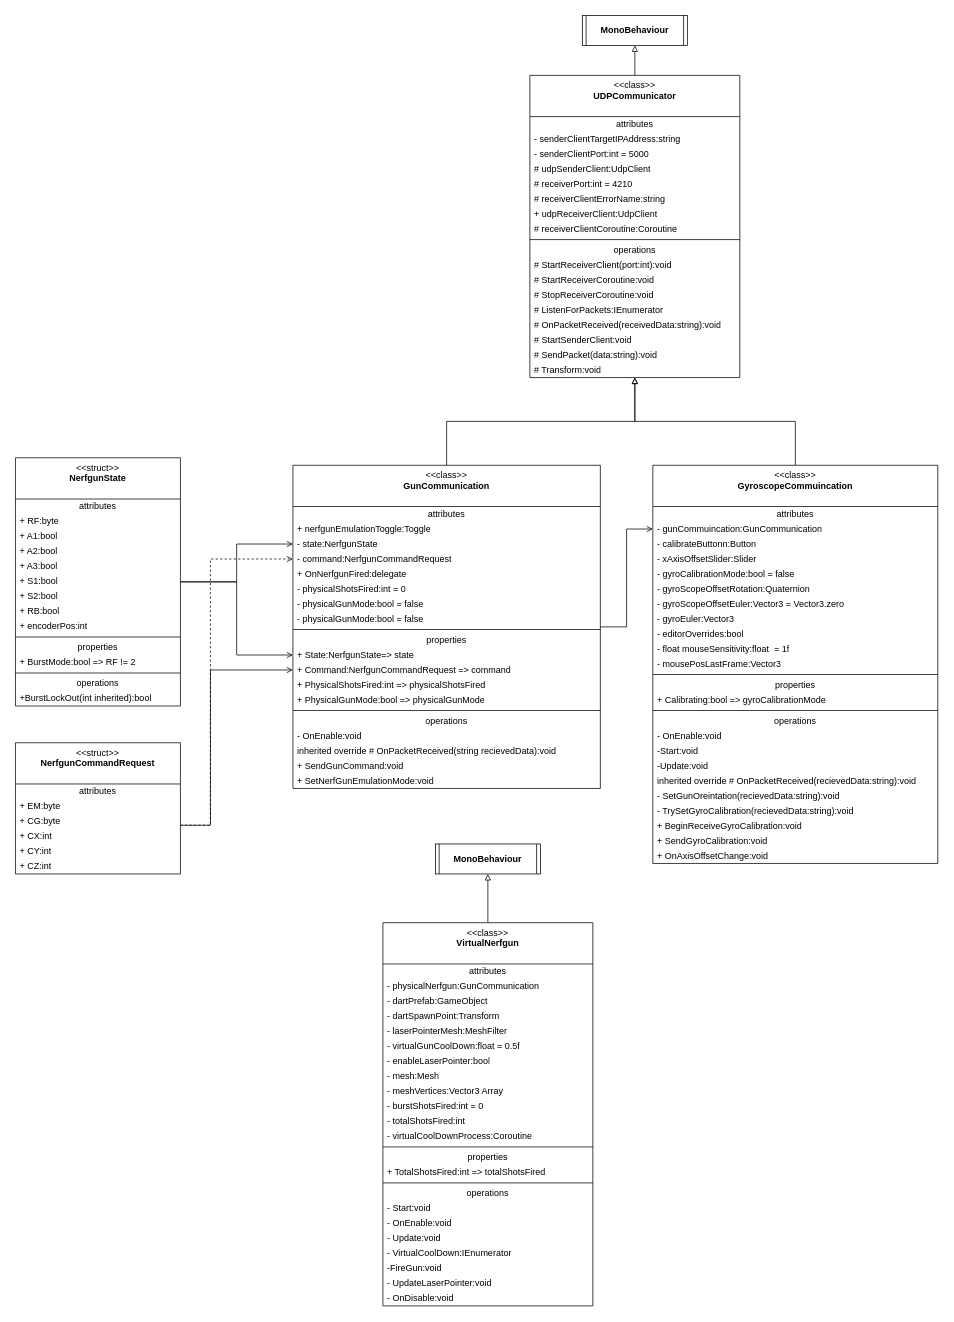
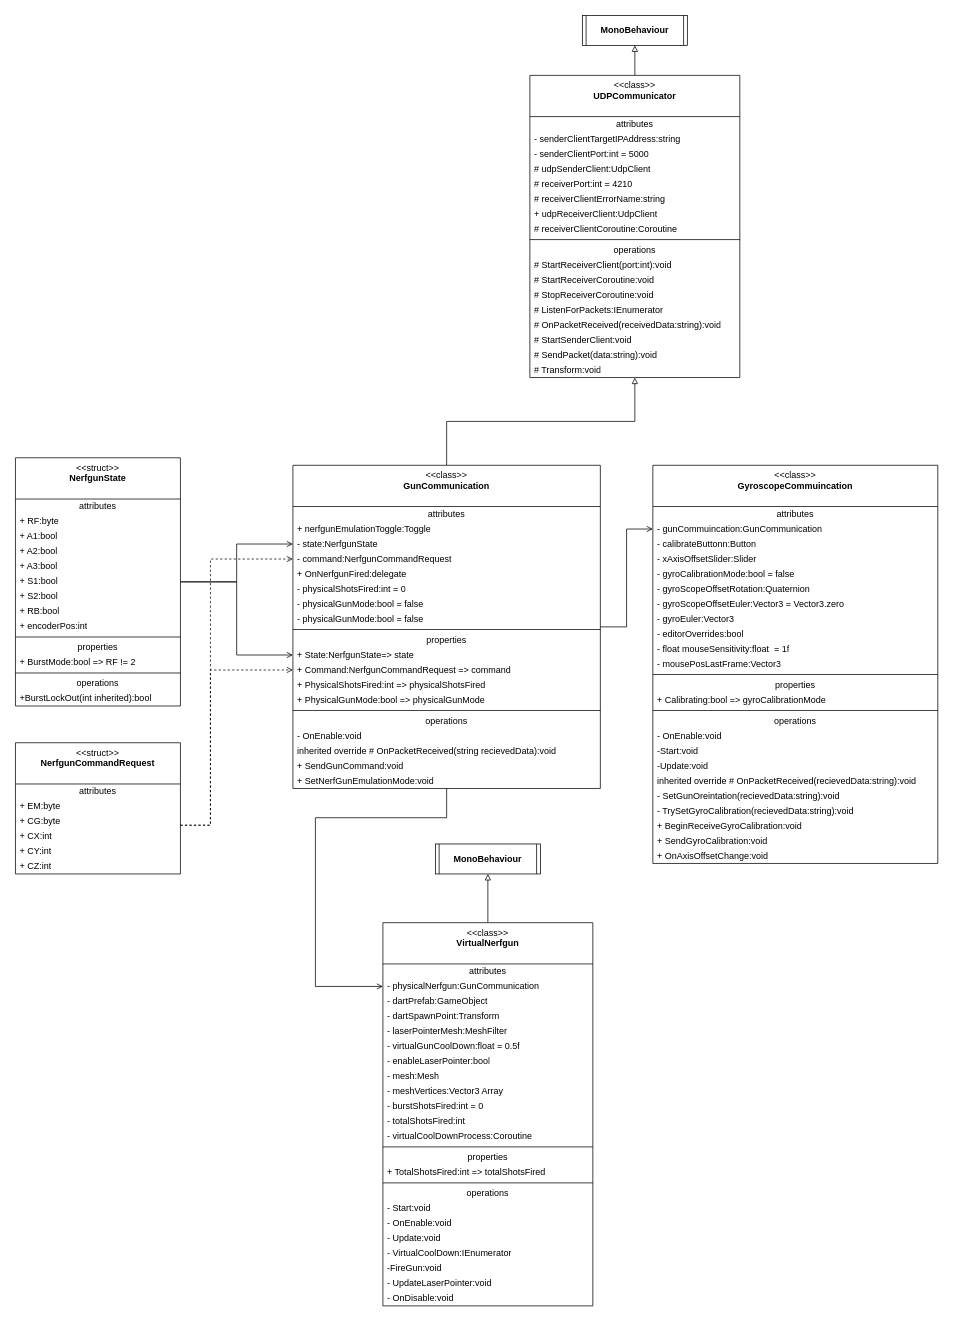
edge "<<class>> GyroscopeCommuincation" -> "<<class>> UDPCommunicator": removed
edge "<<struct>> NerfgunCommandRequest" -> "+ Command:NerfgunCommandRequest => command": style solid -> dashed
edge "<<class>> GunCommunication" -> "- physicalNerfgun:GunCommunication": added
